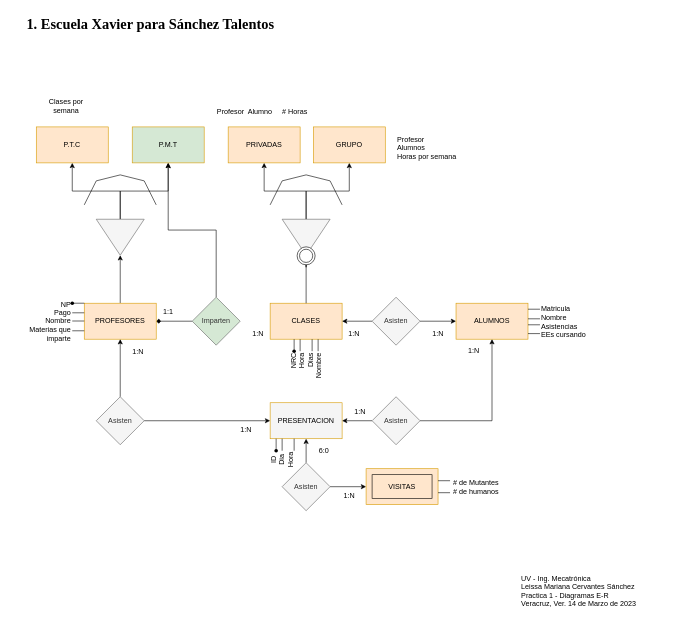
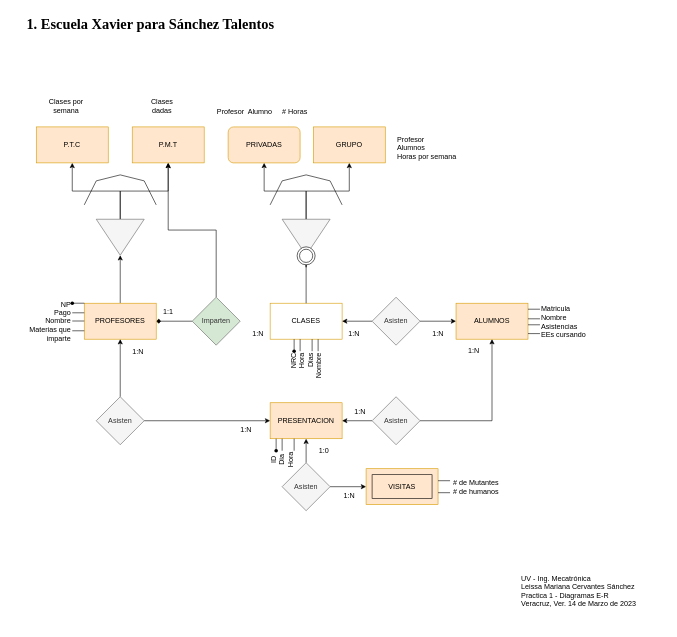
node "Clases dadas": added
node "P.M.T": fillcolor #d5e8d4 -> #ffe6cc
node "PRIVADAS": shape rectangle -> rounded rectangle
node "CLASES": fillcolor #ffe6cc -> #ffffff
node "PRESENTACION": fillcolor #f5f5f5 -> #ffe6cc
node "6:0": label "6:0" -> "1:0"
